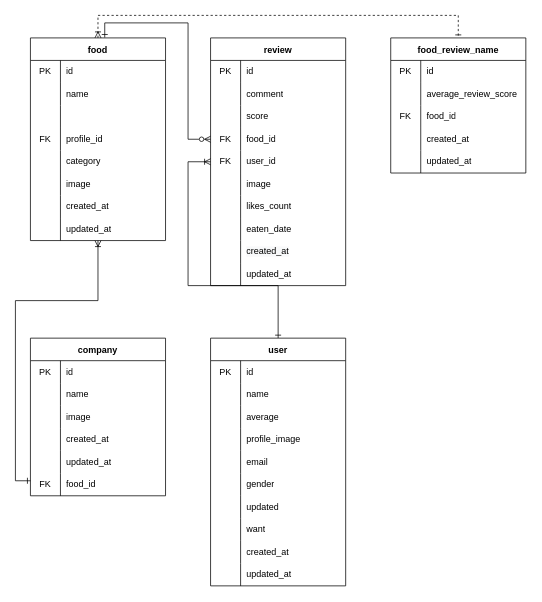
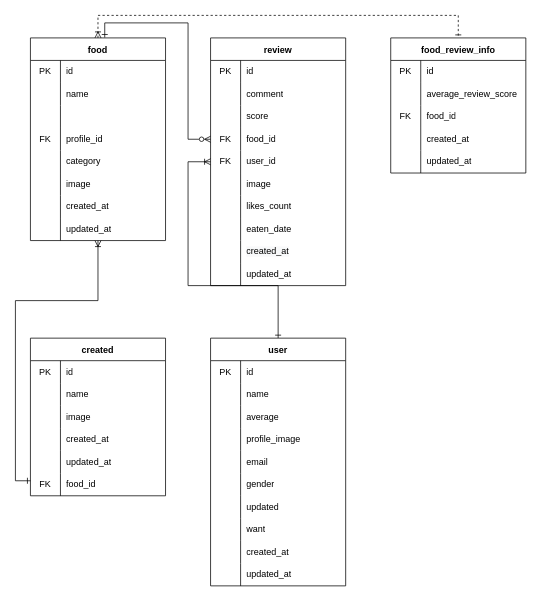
node "food_review_name": label "food_review_name" -> "food_review_info"
node "company": label "company" -> "created"
